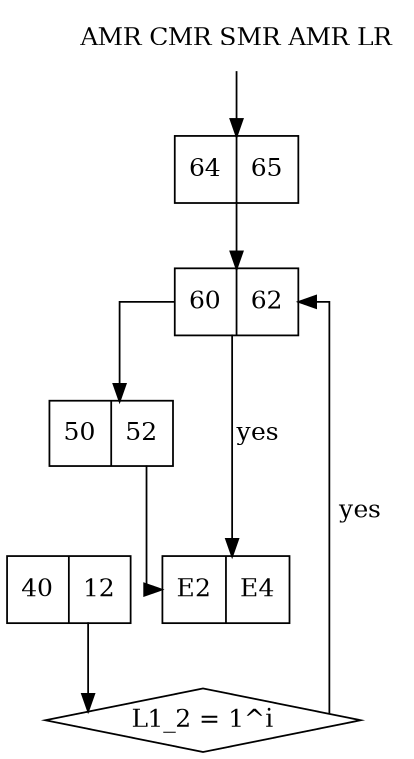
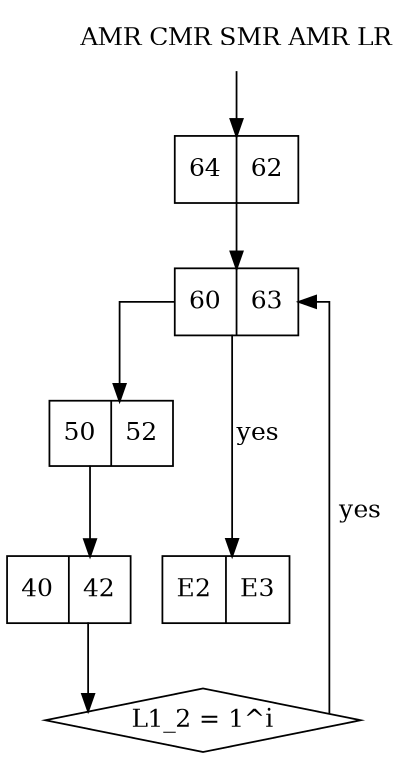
node "64": text "65" -> "62"
node "60": text "62" -> "63"
edge "50" -> "E2": now "50" -> "40"
node "40": text "12" -> "42"
node "E2": text "E4" -> "E3"
